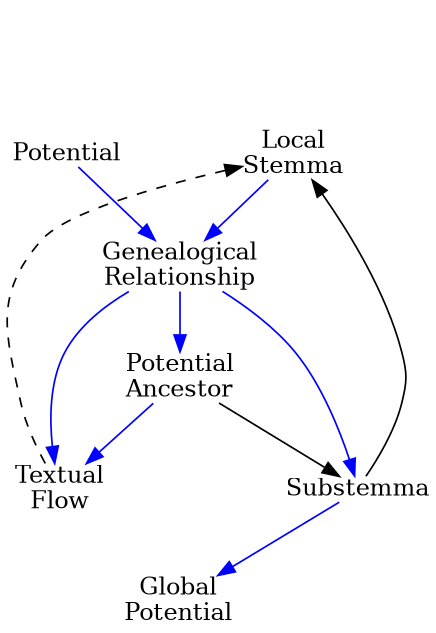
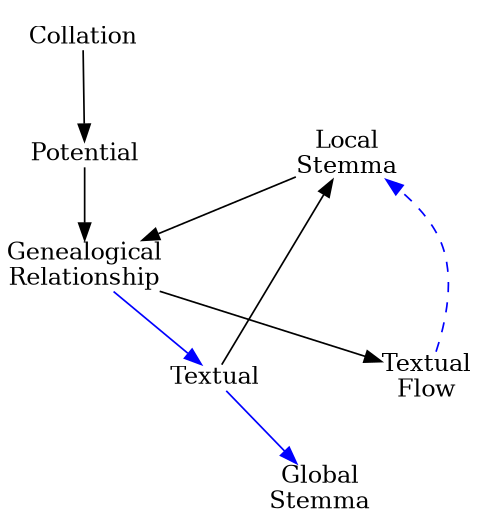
node "Collation": added
edge "Potential" -> "Genealogical Relationship": color blue -> black
edge "Local Stemma" -> "Genealogical Relationship": color blue -> black
edge "Textual Flow" -> "Local Stemma": color black -> blue
edge "Genealogical Relationship" -> "Textual Flow": color blue -> black
node "Potential Ancestor": removed
node "Substemma": label "Substemma" -> "Textual"
node "Global Potential": label "Global Potential" -> "Global Stemma"
